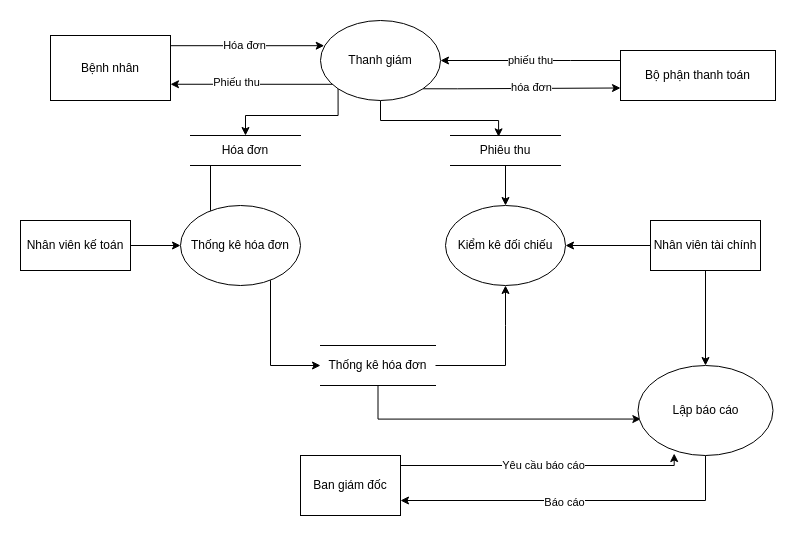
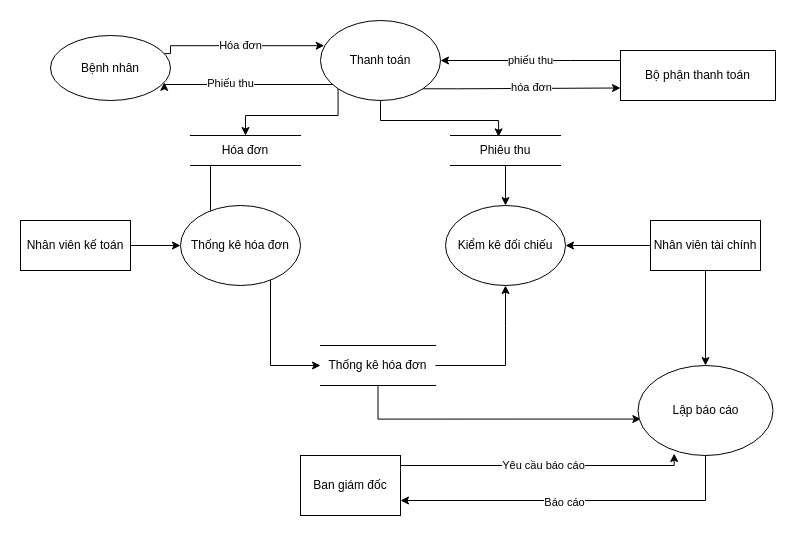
node "Thanh giám": label "Thanh giám" -> "Thanh toán"
node "Bệnh nhân": shape rectangle -> ellipse
